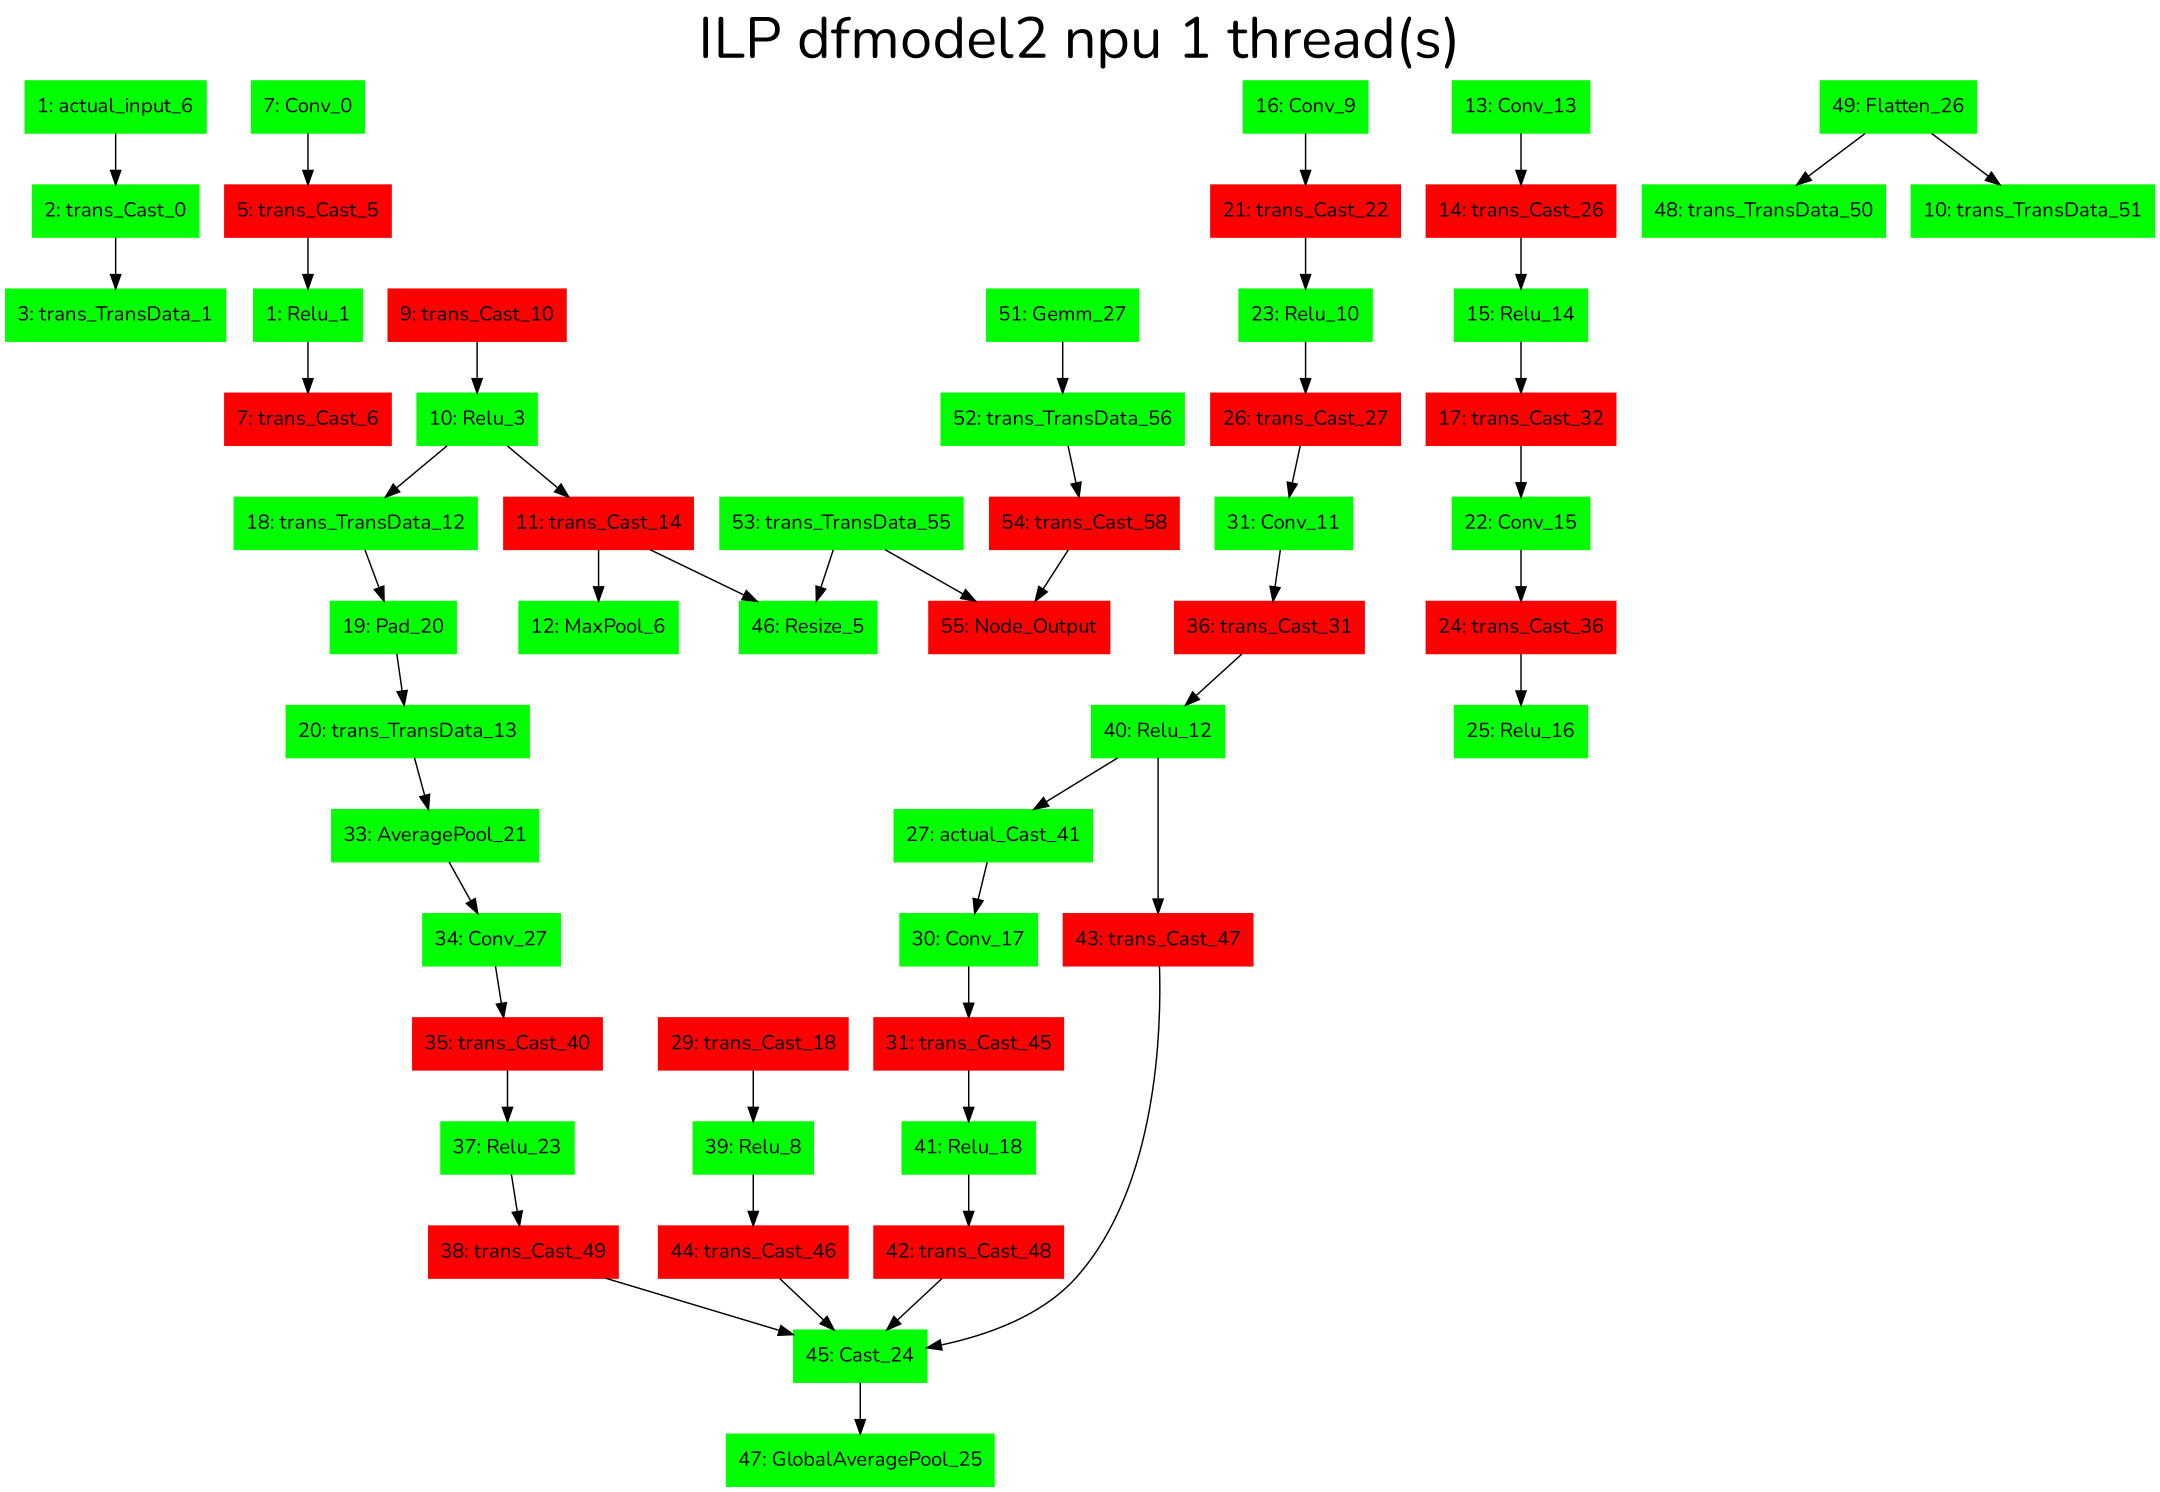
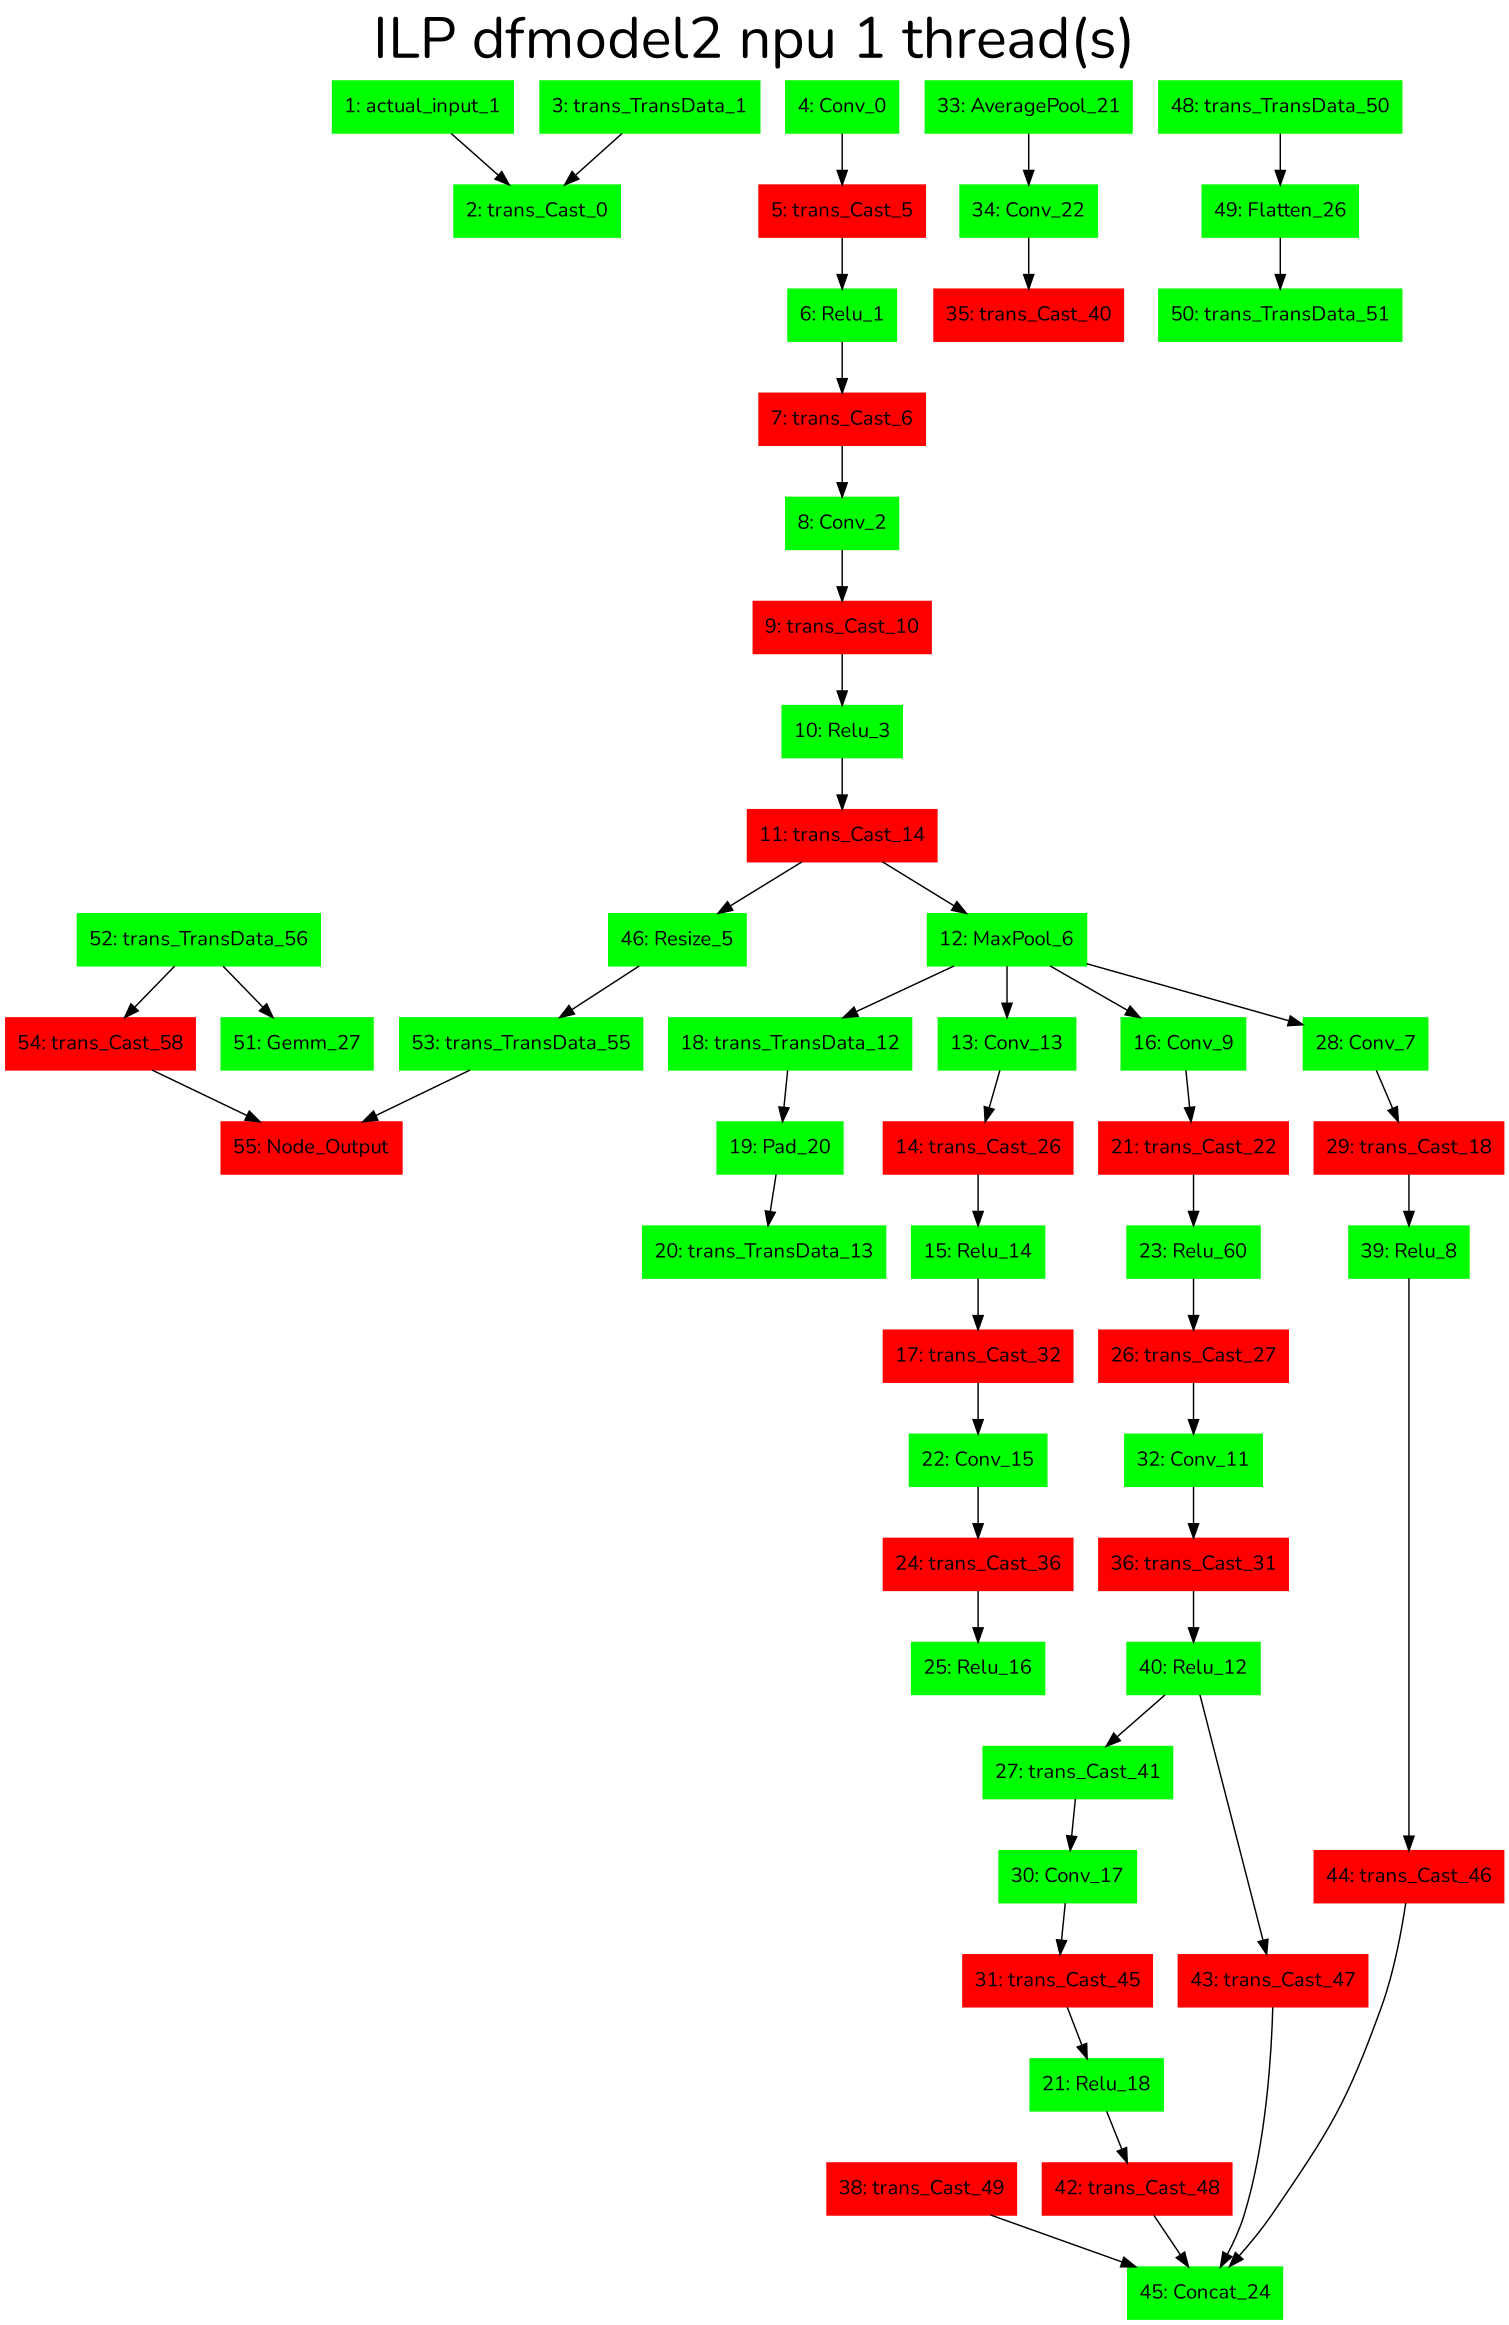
node "1: actual_input_6": label "1: actual_input_6" -> "1: actual_input_1"
node "7: Conv_0": label "7: Conv_0" -> "4: Conv_0"
edge "49: Flatten_26" -> "48: trans_TransData_50": reversed
node "10: trans_TransData_51": label "10: trans_TransData_51" -> "50: trans_TransData_51"
edge "2: trans_Cast_0" -> "3: trans_TransData_1": reversed
node "1: Relu_1": label "1: Relu_1" -> "6: Relu_1"
node "23: Relu_10": label "23: Relu_10" -> "23: Relu_60"
edge "51: Gemm_27" -> "52: trans_TransData_56": reversed
edge "10: Relu_3" -> "18: trans_TransData_12": now "12: MaxPool_6" -> "18: trans_TransData_12"
node "8: Conv_2": added
node "31: Conv_11": label "31: Conv_11" -> "32: Conv_11"
edge "53: trans_TransData_55" -> "46: Resize_5": reversed
edge "20: trans_TransData_13" -> "33: AveragePool_21": removed
node "27: actual_Cast_41": label "27: actual_Cast_41" -> "27: trans_Cast_41"
node "34: Conv_27": label "34: Conv_27" -> "34: Conv_22"
edge "12: MaxPool_6" -> "13: Conv_13": added
edge "12: MaxPool_6" -> "16: Conv_9": added
node "28: Conv_7": added
node "37: Relu_23": removed
node "41: Relu_18": label "41: Relu_18" -> "21: Relu_18"
node "45: Cast_24": label "45: Cast_24" -> "45: Concat_24"
node "47: GlobalAveragePool_25": removed
